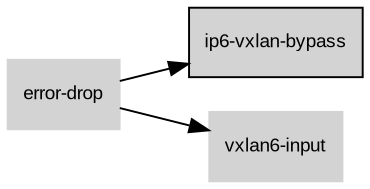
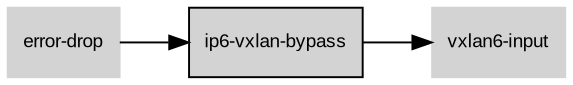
edge "error-drop" -> "vxlan6-input": now "ip6-vxlan-bypass" -> "vxlan6-input"
